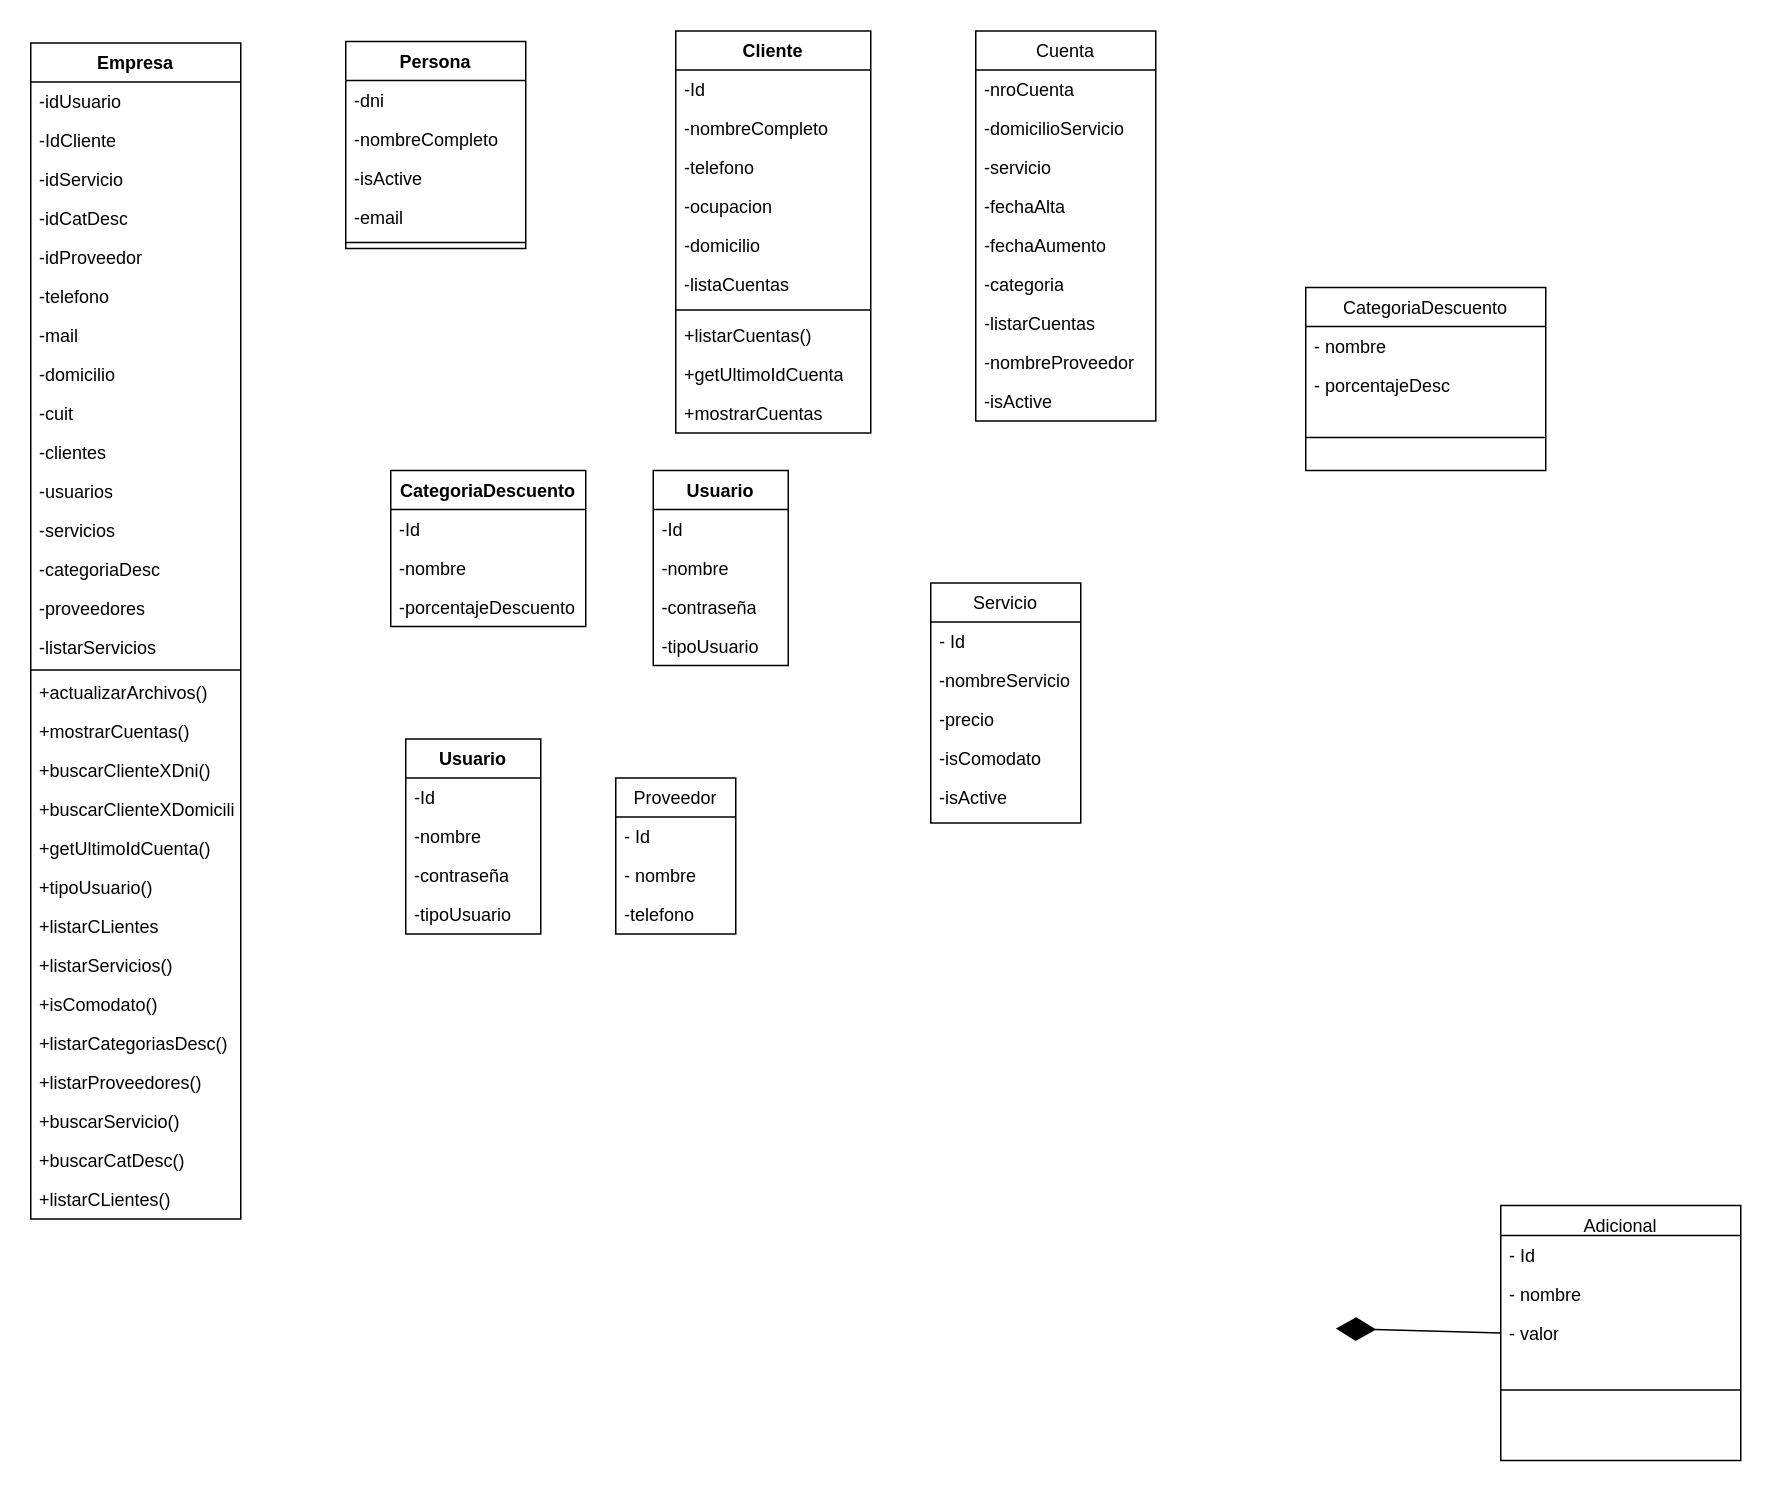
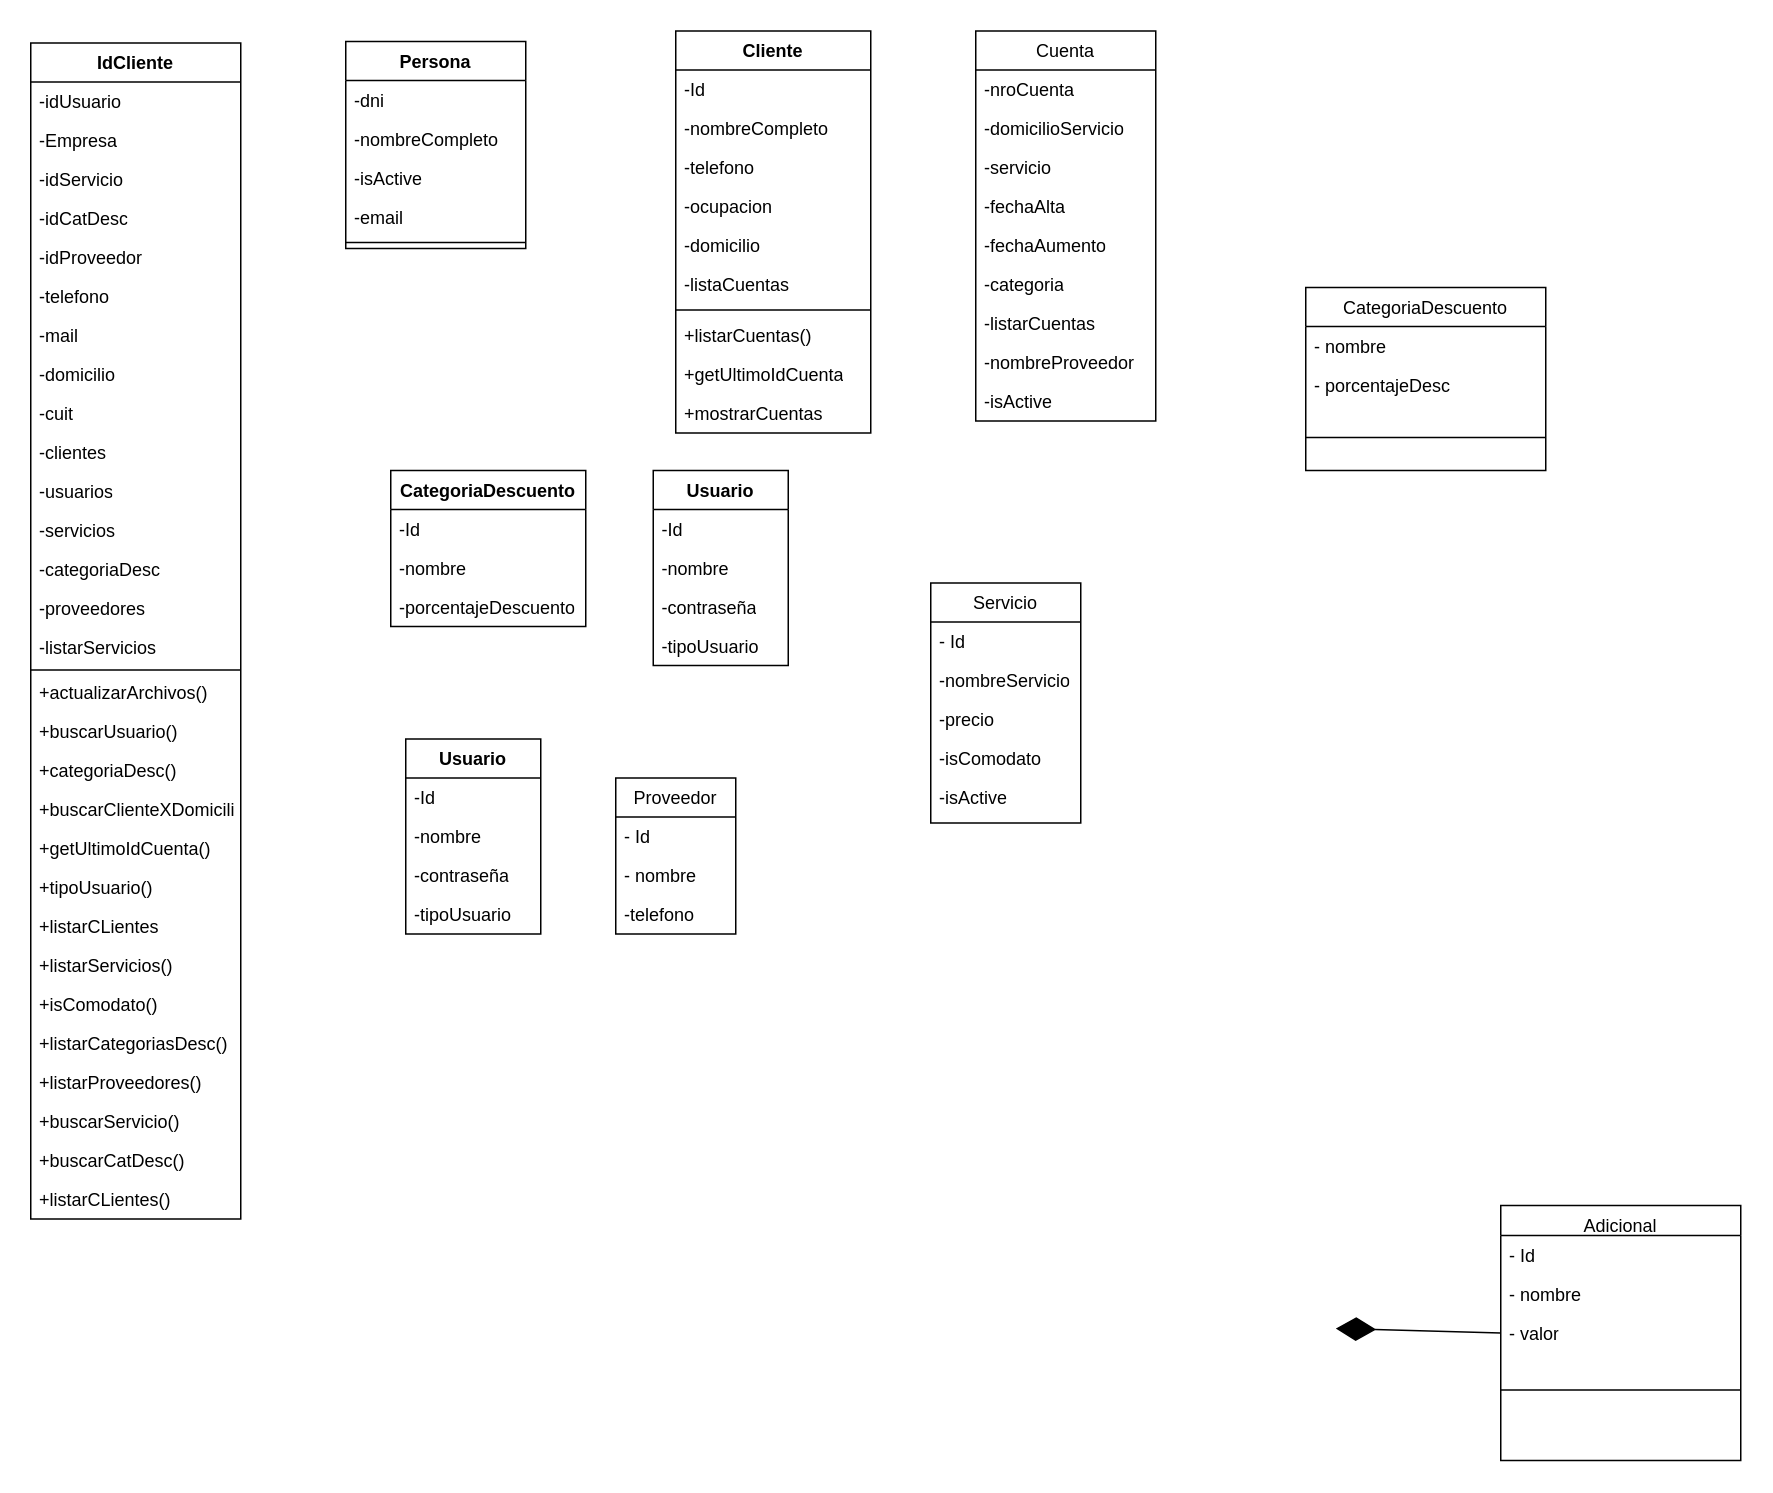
node "Empresa": label "Empresa" -> "IdCliente"
node "-IdCliente": label "-IdCliente" -> "-Empresa"
node "+mostrarCuentas()": label "+mostrarCuentas()" -> "+buscarUsuario()"
node "+buscarClienteXDni()": label "+buscarClienteXDni()" -> "+categoriaDesc()"
